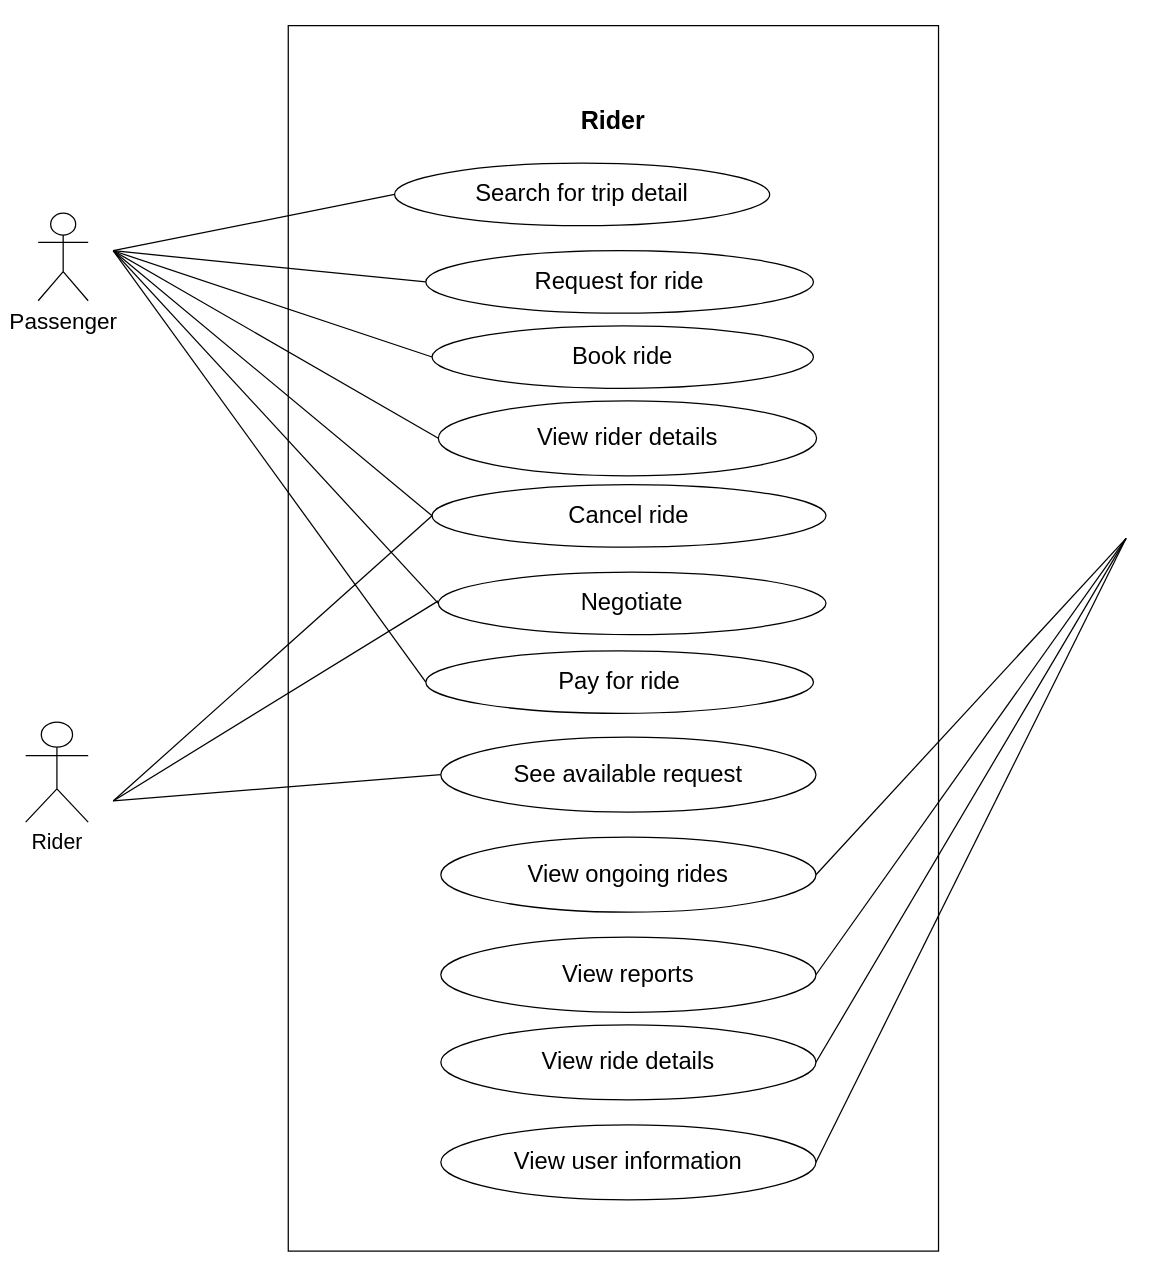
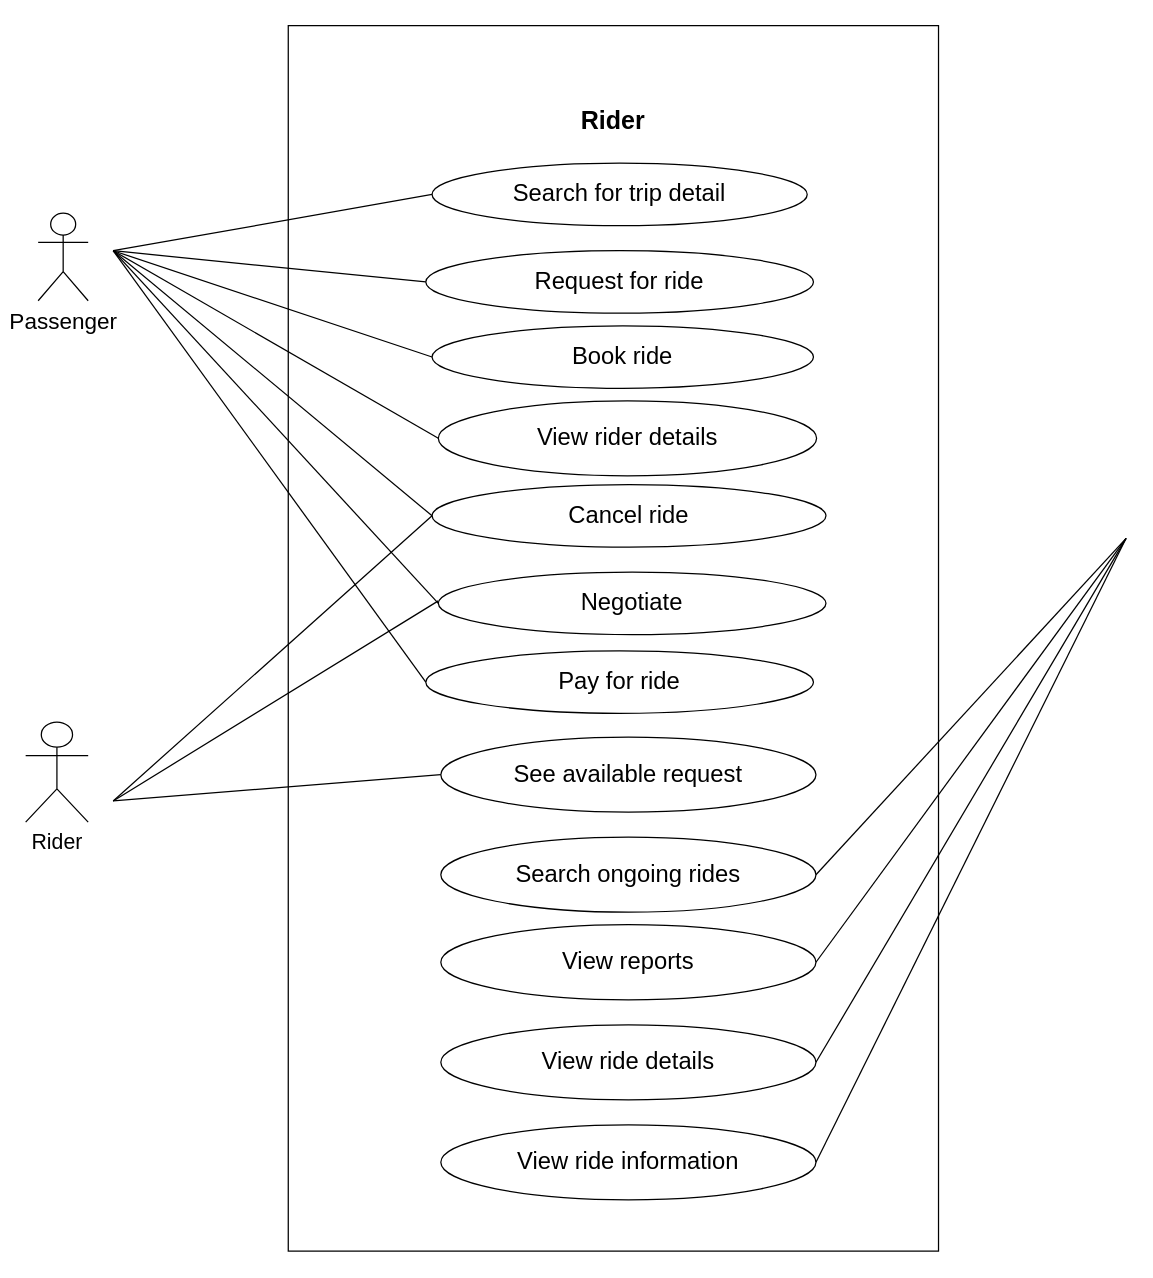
node "Search for trip detail": moved (582, 194) -> (619, 194)
node "View ongoing rides": label "View ongoing rides" -> "Search ongoing rides"
node "View reports": moved (628, 974) -> (628, 962)
node "View user information": label "View user information" -> "View ride information"
